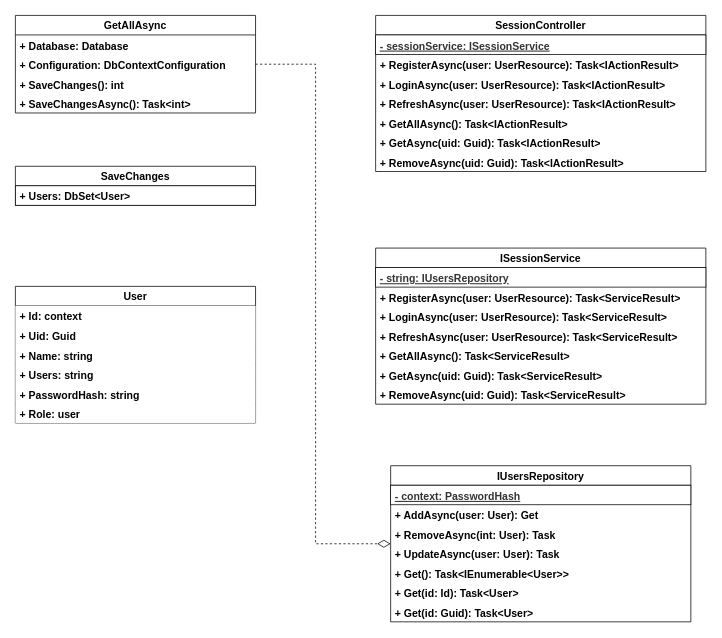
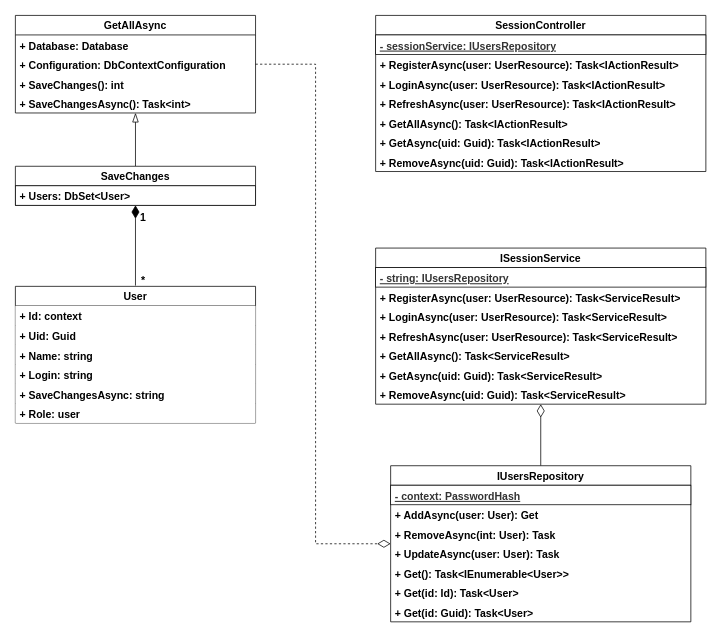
node "- sessionService: ISessionService": label "- sessionService: ISessionService" -> "- sessionService: IUsersRepository"
edge "SaveChanges" -> "GetAllAsync": added
edge "User" -> "SaveChanges": added, label "1*"
node "+ Users: string": label "+ Users: string" -> "+ Login: string"
node "+ PasswordHash: string": label "+ PasswordHash: string" -> "+ SaveChangesAsync: string"
edge "IUsersRepository" -> "ISessionService": added
